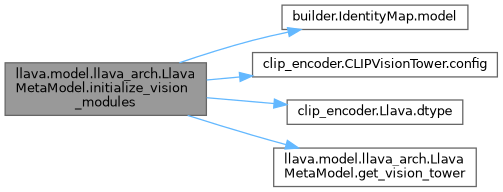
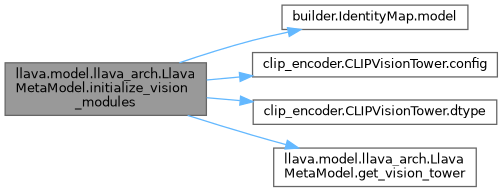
node "clip_encoder.Llava.dtype": label "clip_encoder.Llava.dtype" -> "clip_encoder.CLIPVisionTower.dtype"
